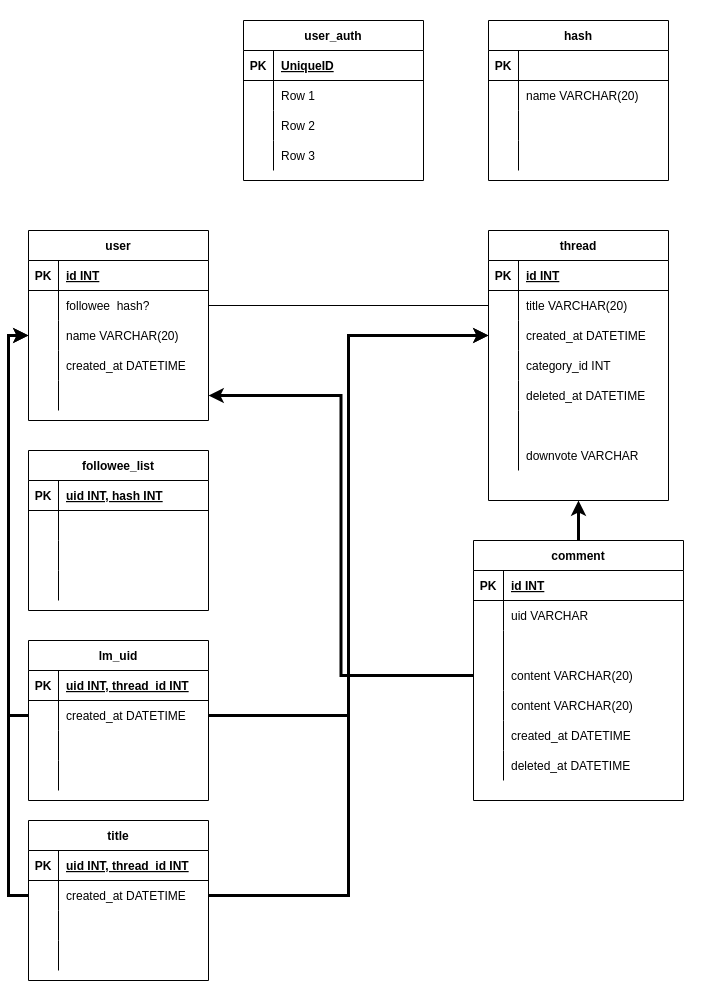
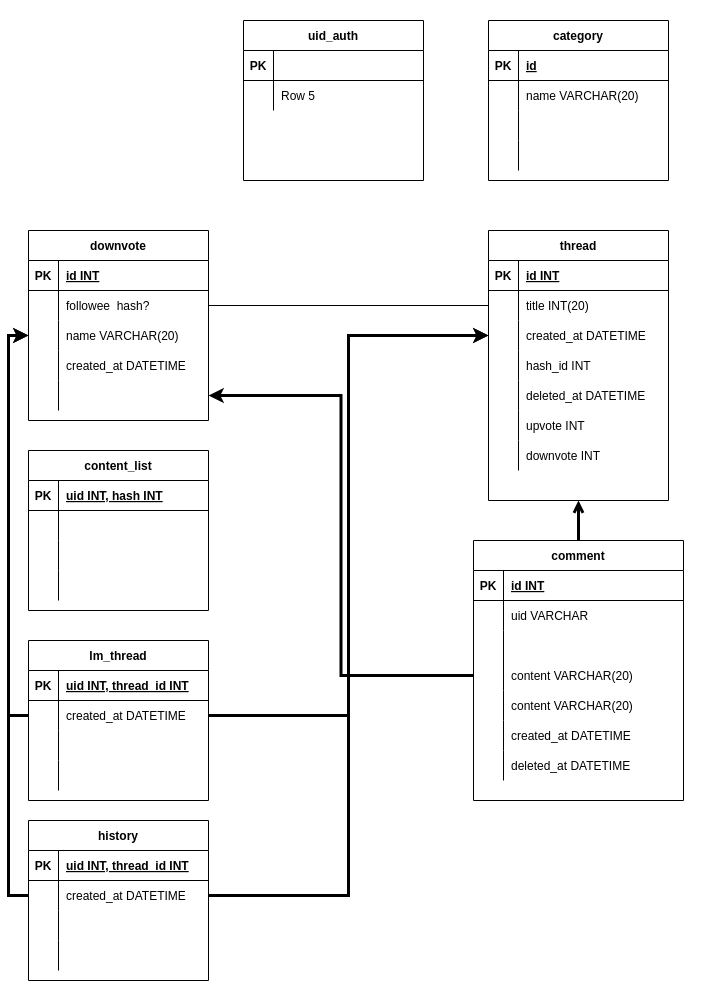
node "user_auth": label "user_auth" -> "uid_auth"
node "hash": label "hash" -> "category"
node "UniqueID": removed
node "id": added
node "Row 1": label "Row 1" -> "Row 5"
node "Row 2": removed
node "Row 3": removed
node "user": label "user" -> "downvote"
node "title VARCHAR(20)": label "title VARCHAR(20)" -> "title INT(20)"
node "category_id INT": label "category_id INT" -> "hash_id INT"
node "upvote INT": added
node "downvote VARCHAR": label "downvote VARCHAR" -> "downvote INT"
node "followee_list": label "followee_list" -> "content_list"
edge "comment" -> "thread": arrowhead classic -> open
node "lm_uid": label "lm_uid" -> "lm_thread"
node "title": label "title" -> "history"
